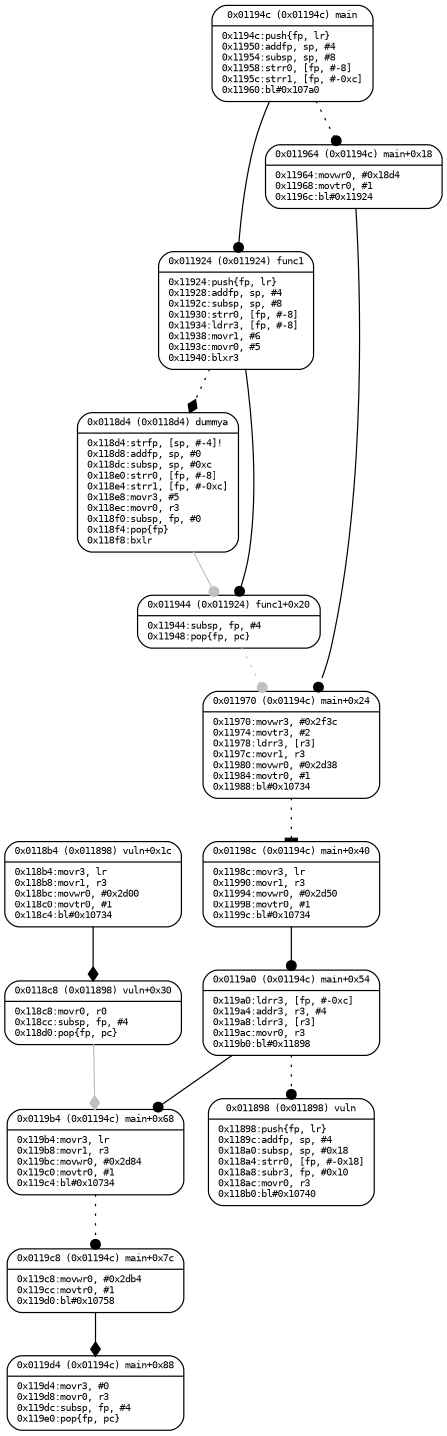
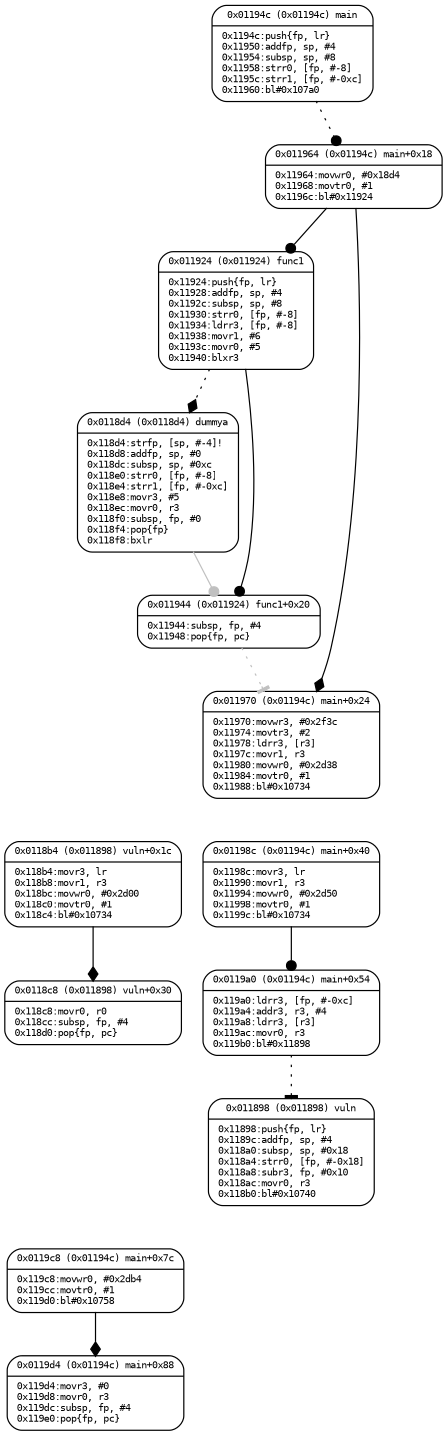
edge "0x01194c (0x01194c) main" -> "0x011924 (0x011924) func1": now "0x011964 (0x01194c) main+0x18" -> "0x011924 (0x011924) func1"
edge "0x011964 (0x01194c) main+0x18" -> "0x011970 (0x01194c) main+0x24": arrowhead dot -> diamond
edge "0x011944 (0x011924) func1+0x20" -> "0x011970 (0x01194c) main+0x24": arrowhead dot -> tee
edge "0x011970 (0x01194c) main+0x24" -> "0x01198c (0x01194c) main+0x40": removed
edge "0x0119a0 (0x01194c) main+0x54" -> "0x011898 (0x011898) vuln": arrowhead dot -> tee
node "0x0119b4 (0x01194c) main+0x68": removed
